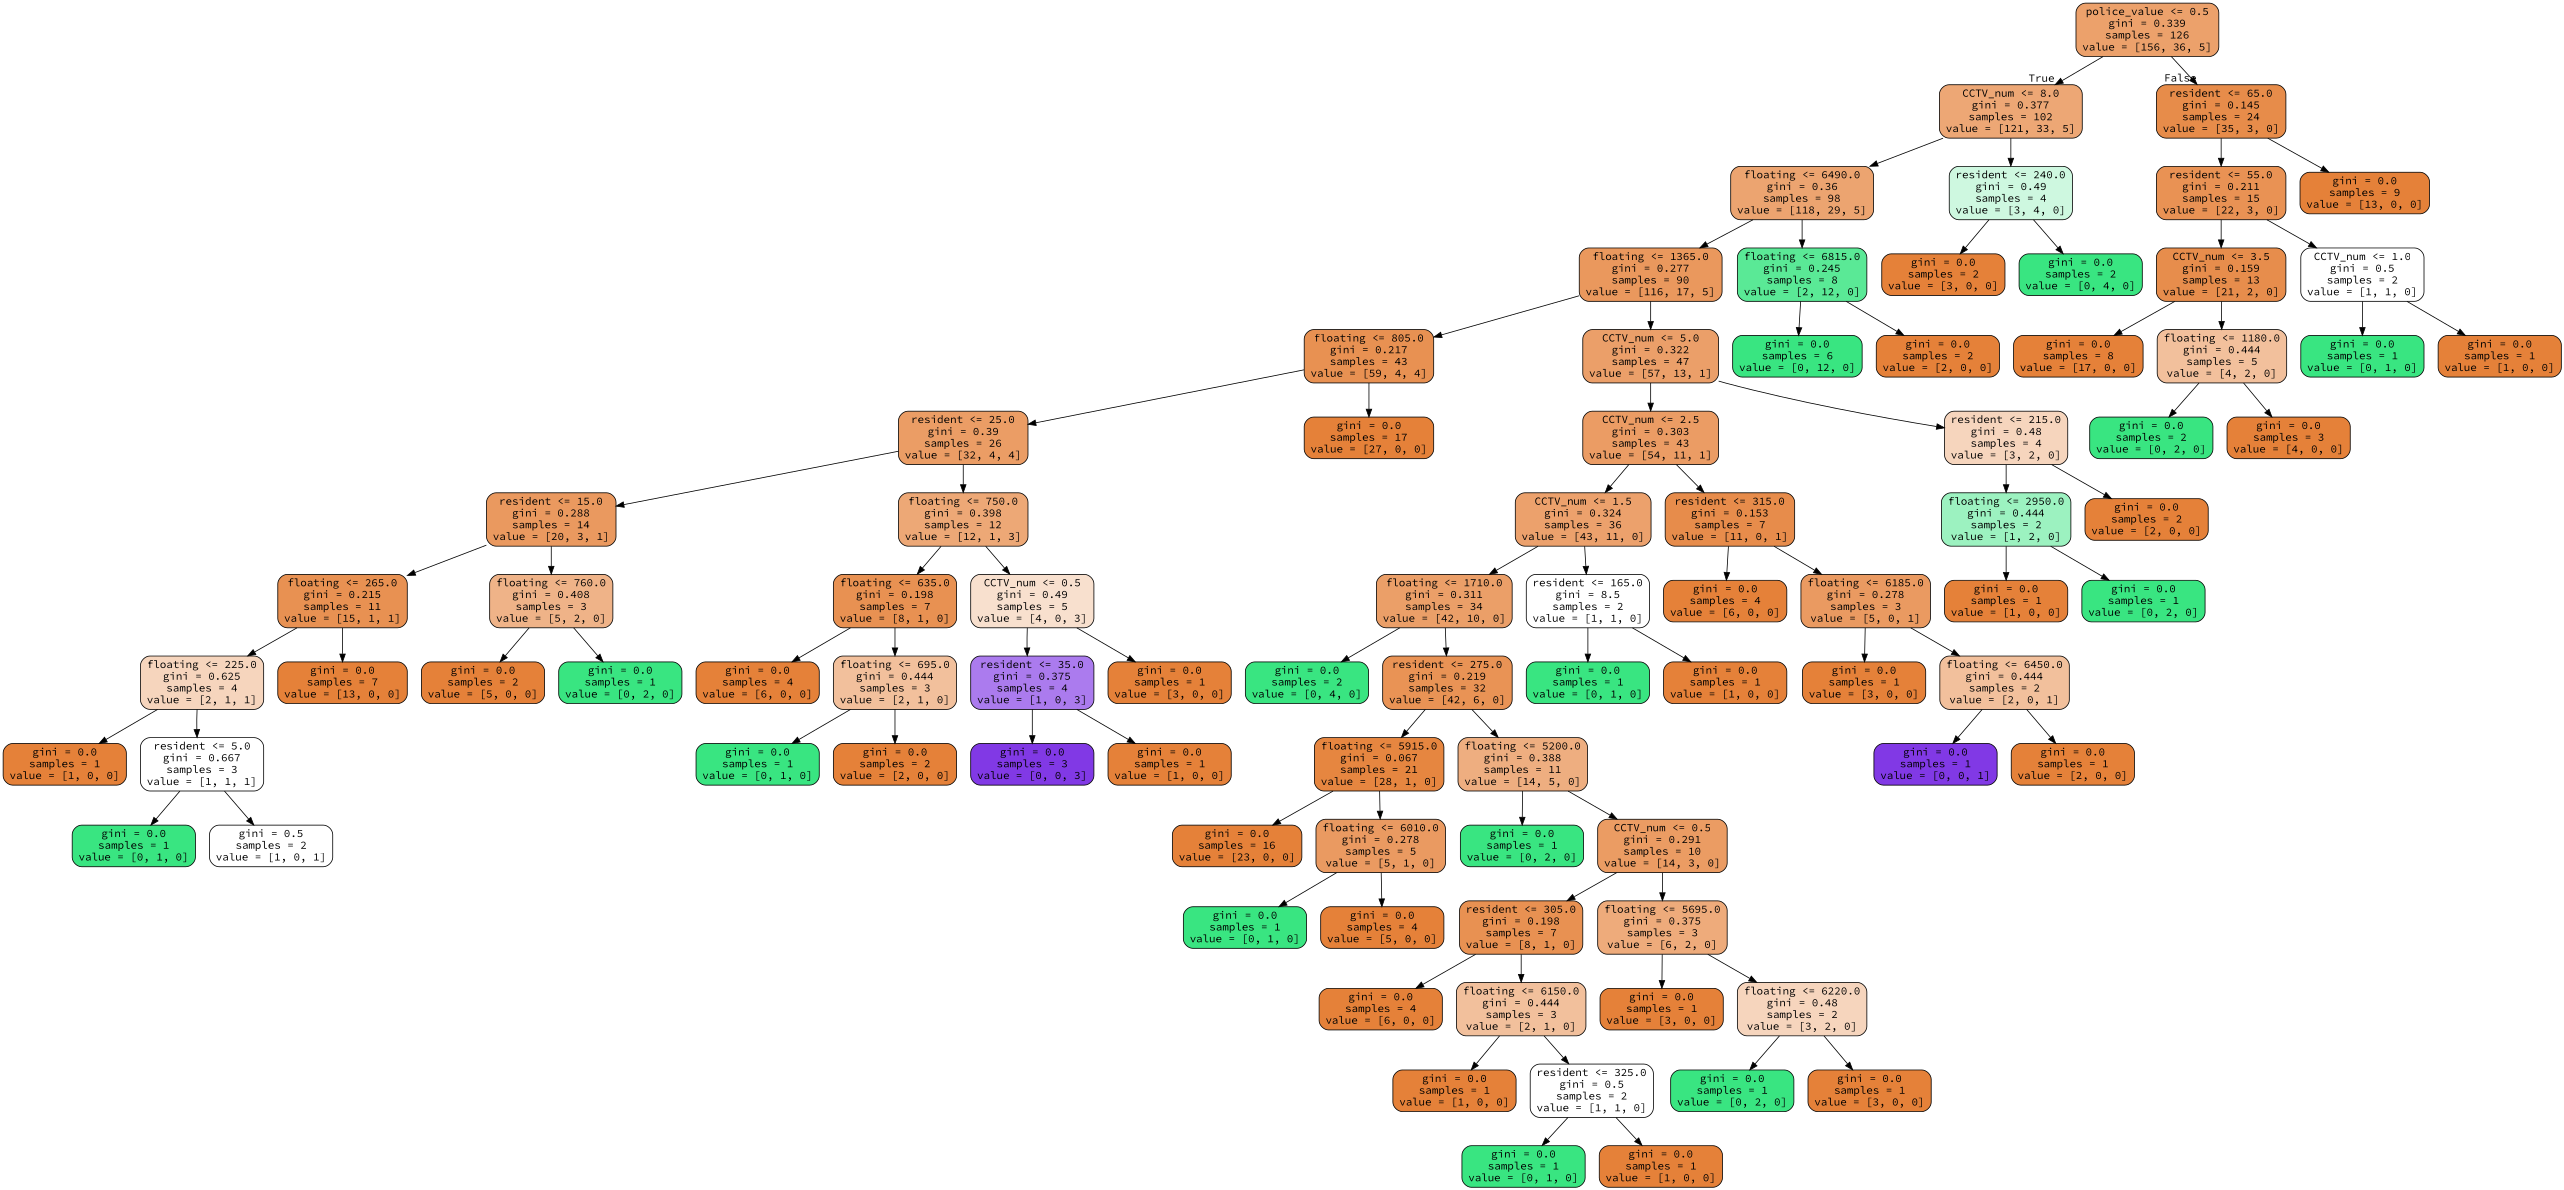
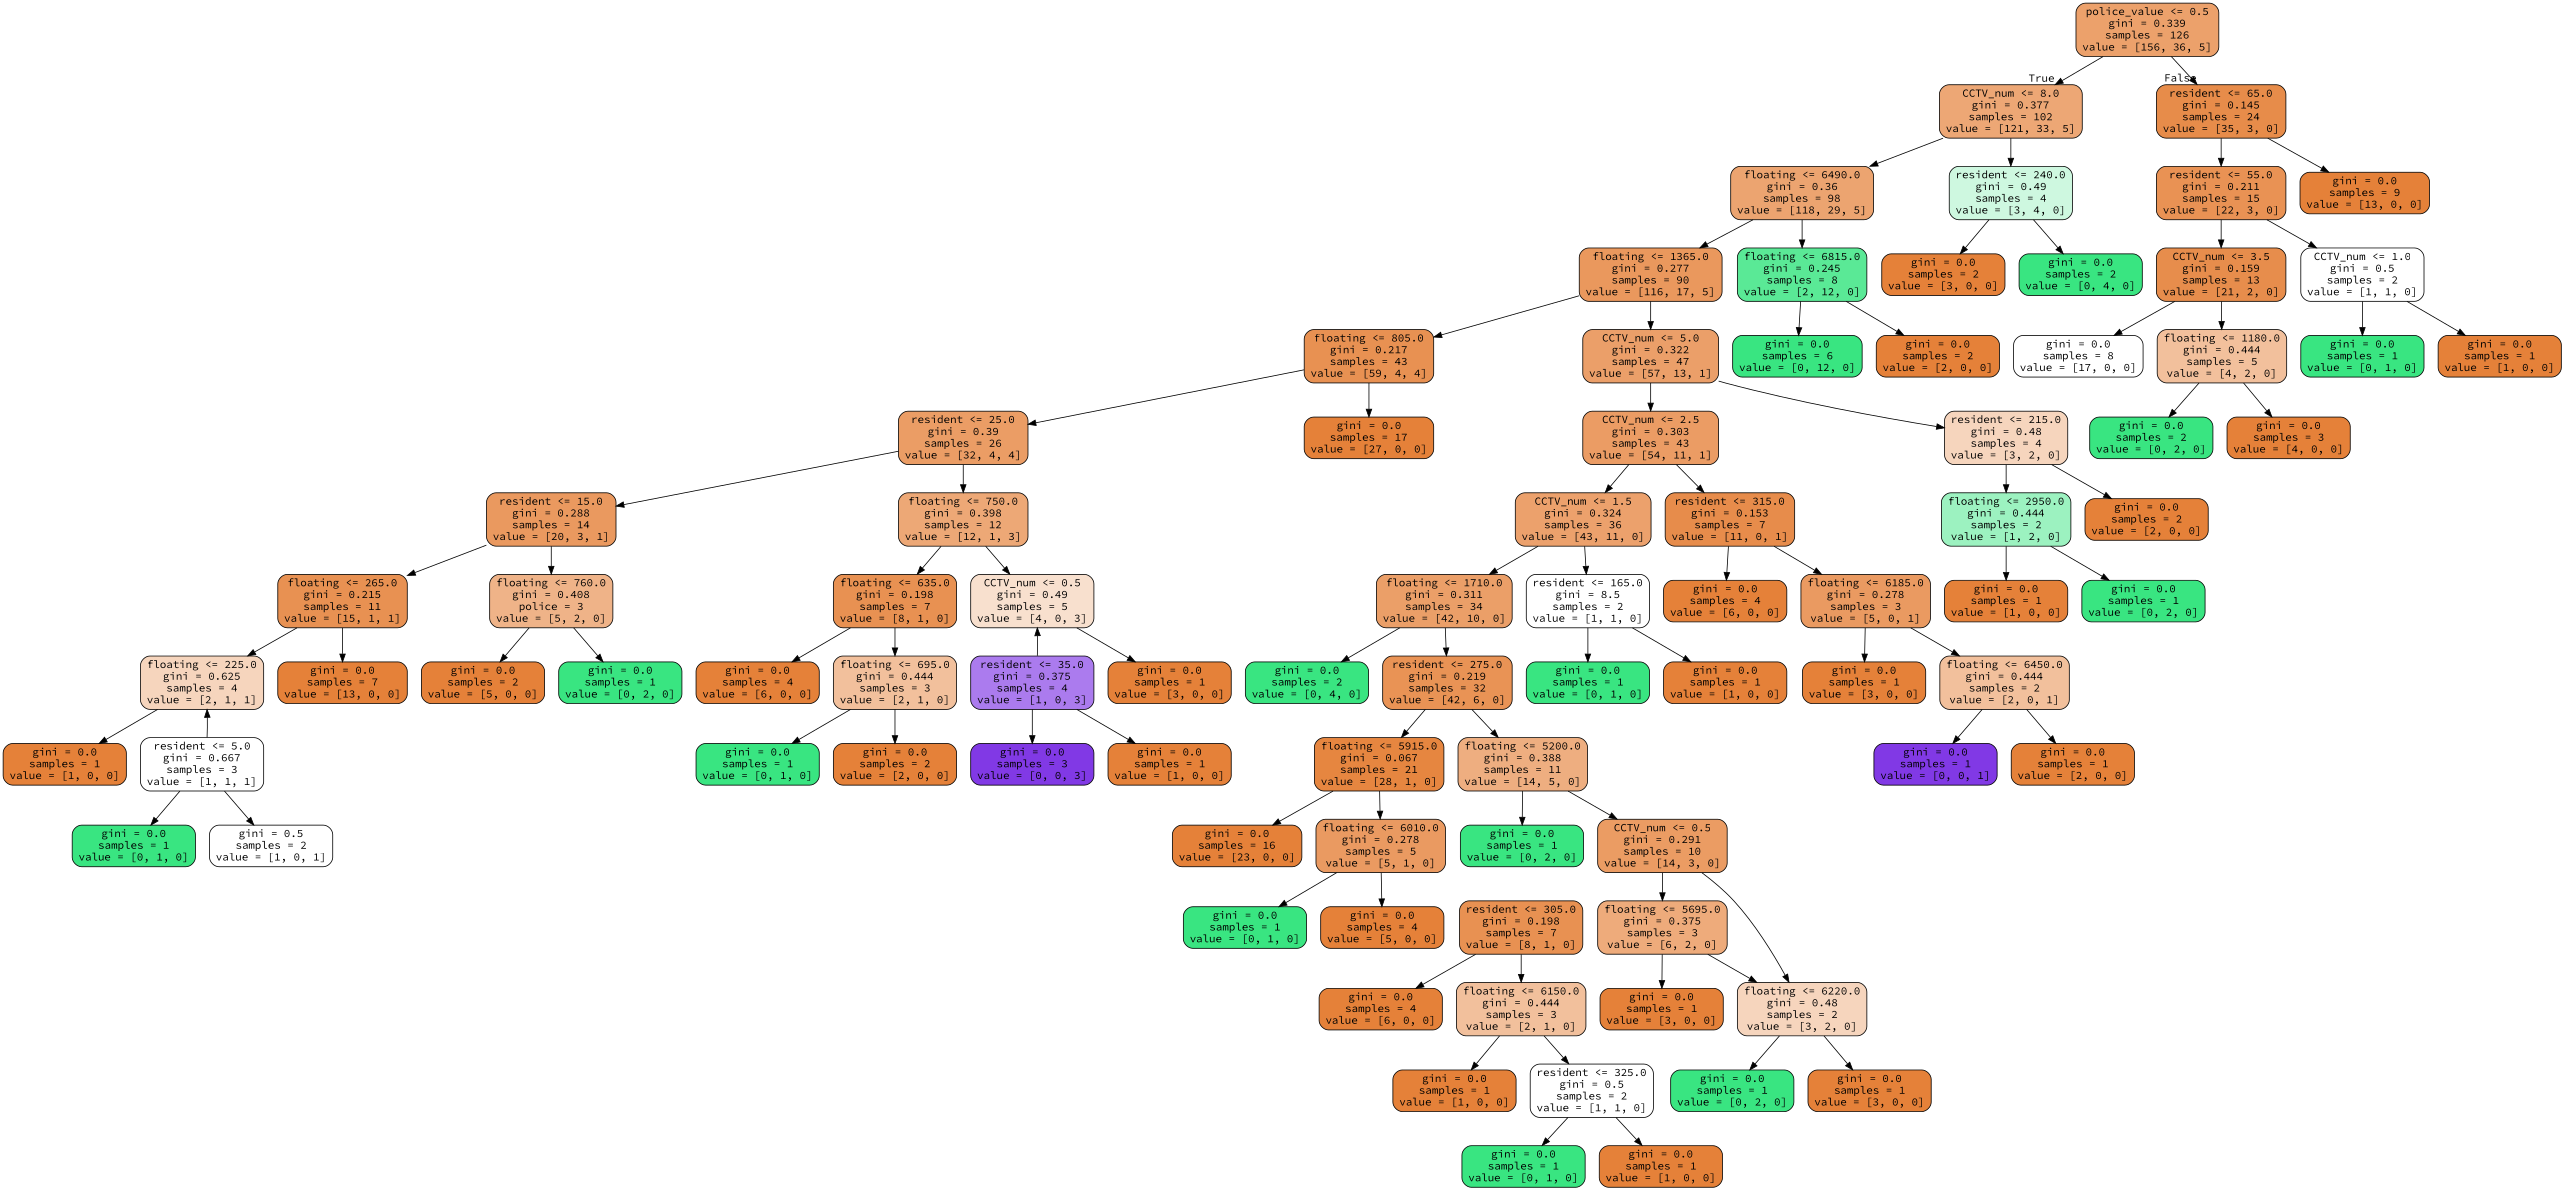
node "gini = 0.0 samples = 8 value = [17, 0, 0]": fillcolor #e58139 -> #ffffff
node "floating <= 760.0 gini = 0.408 samples = 3 value = [5, 2, 0]": label "floating <= 760.0 gini = 0.408 samples = 3 value = [5, 2, 0]" -> "floating <= 760.0 gini = 0.408 police = 3 value = [5, 2, 0]"
edge "CCTV_num <= 0.5 gini = 0.49 samples = 5 value = [4, 0, 3]" -> "resident <= 35.0 gini = 0.375 samples = 4 value = [1, 0, 3]": reversed
edge "floating <= 225.0 gini = 0.625 samples = 4 value = [2, 1, 1]" -> "resident <= 5.0 gini = 0.667 samples = 3 value = [1, 1, 1]": reversed
edge "CCTV_num <= 0.5 gini = 0.291 samples = 10 value = [14, 3, 0]" -> "resident <= 305.0 gini = 0.198 samples = 7 value = [8, 1, 0]": now "CCTV_num <= 0.5 gini = 0.291 samples = 10 value = [14, 3, 0]" -> "floating <= 6220.0 gini = 0.48 samples = 2 value = [3, 2, 0]"
